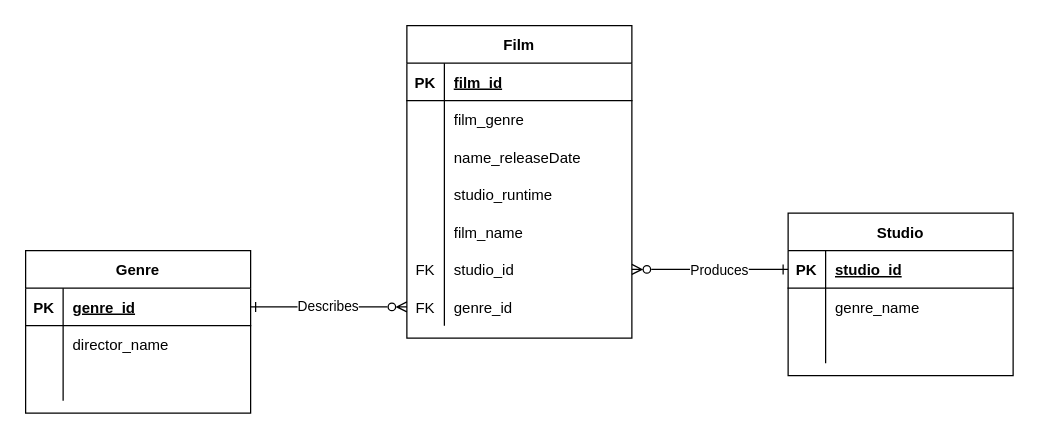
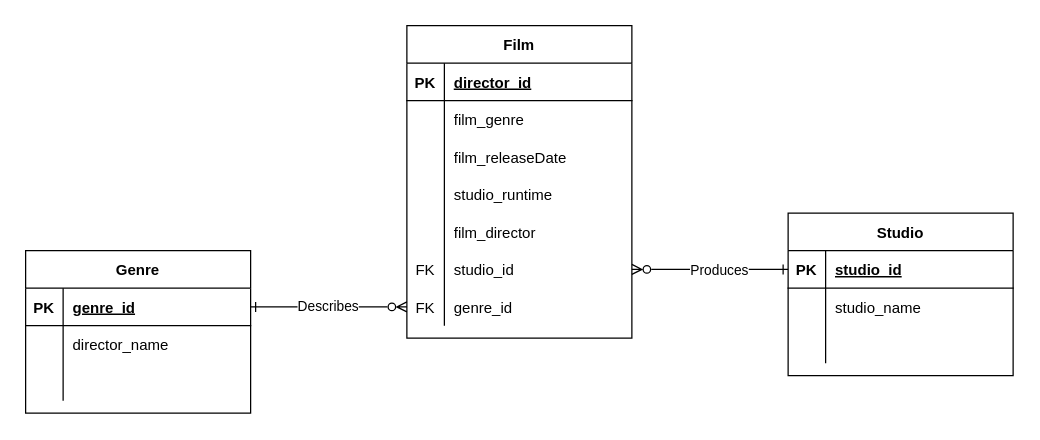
node "film_id": label "film_id" -> "director_id"
node "name_releaseDate": label "name_releaseDate" -> "film_releaseDate"
node "film_name": label "film_name" -> "film_director"
node "genre_name": label "genre_name" -> "studio_name"
